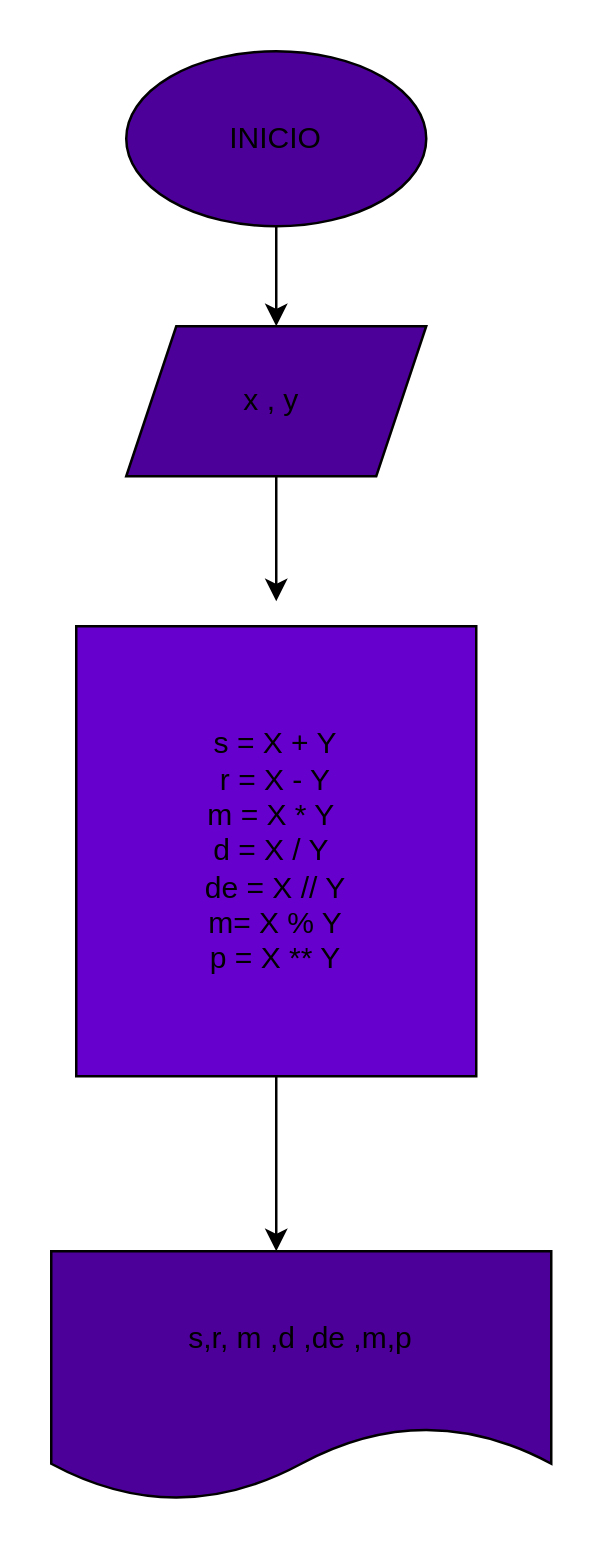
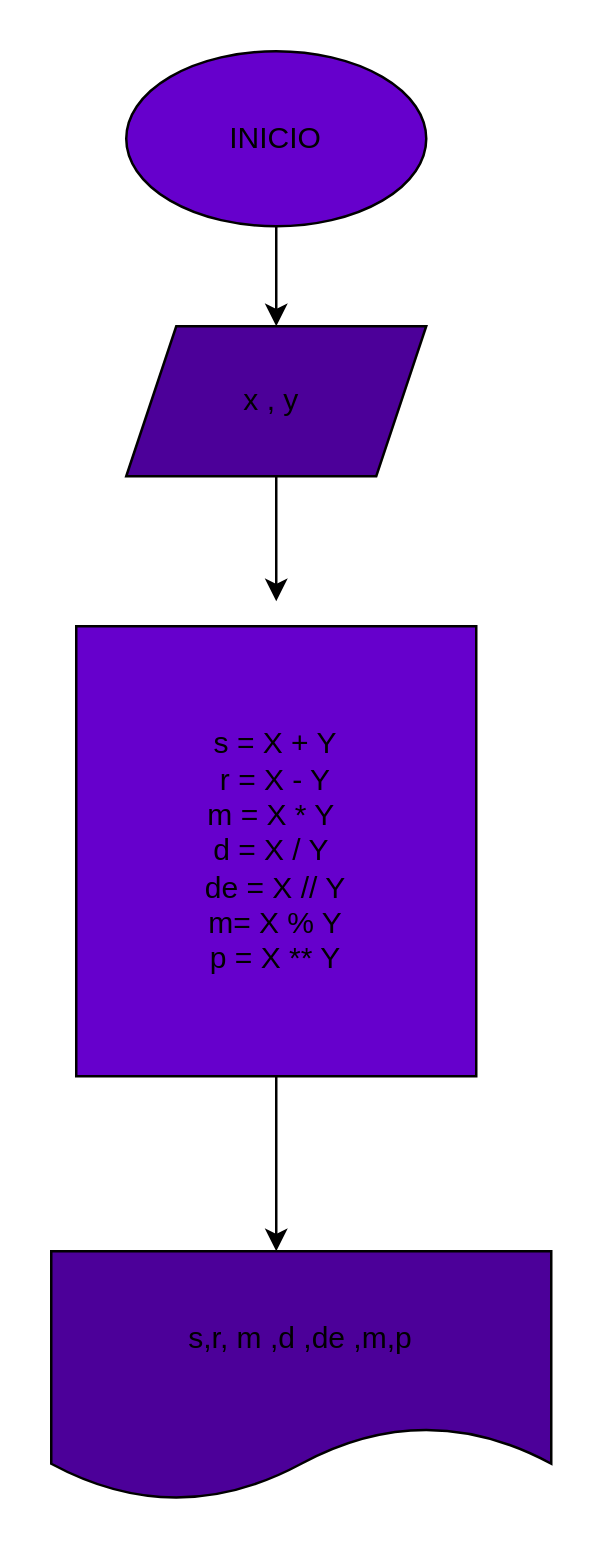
node "INICIO": fillcolor #4c0099 -> #6600cc
